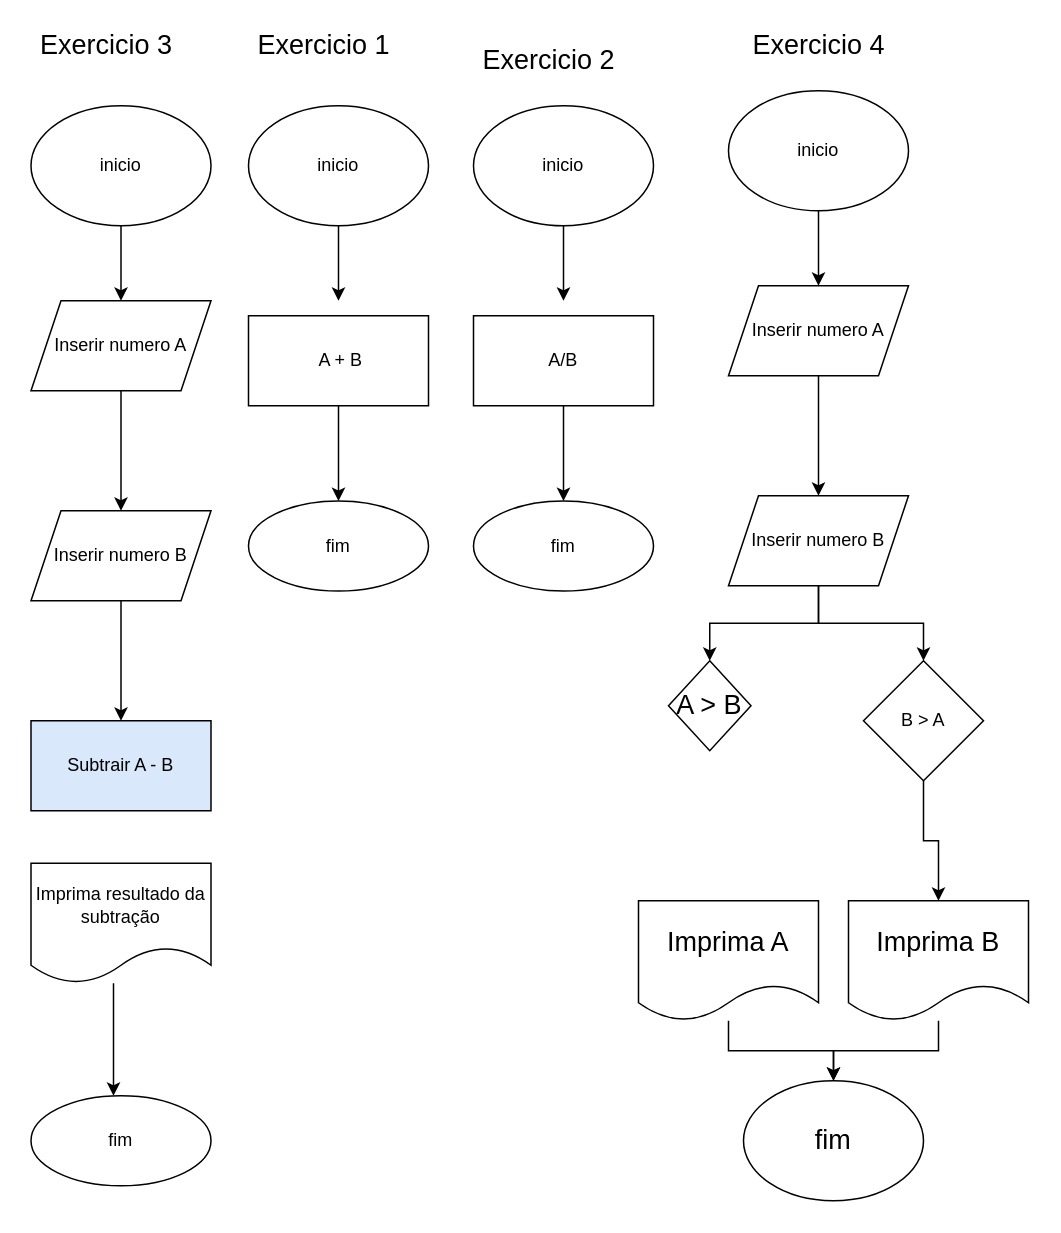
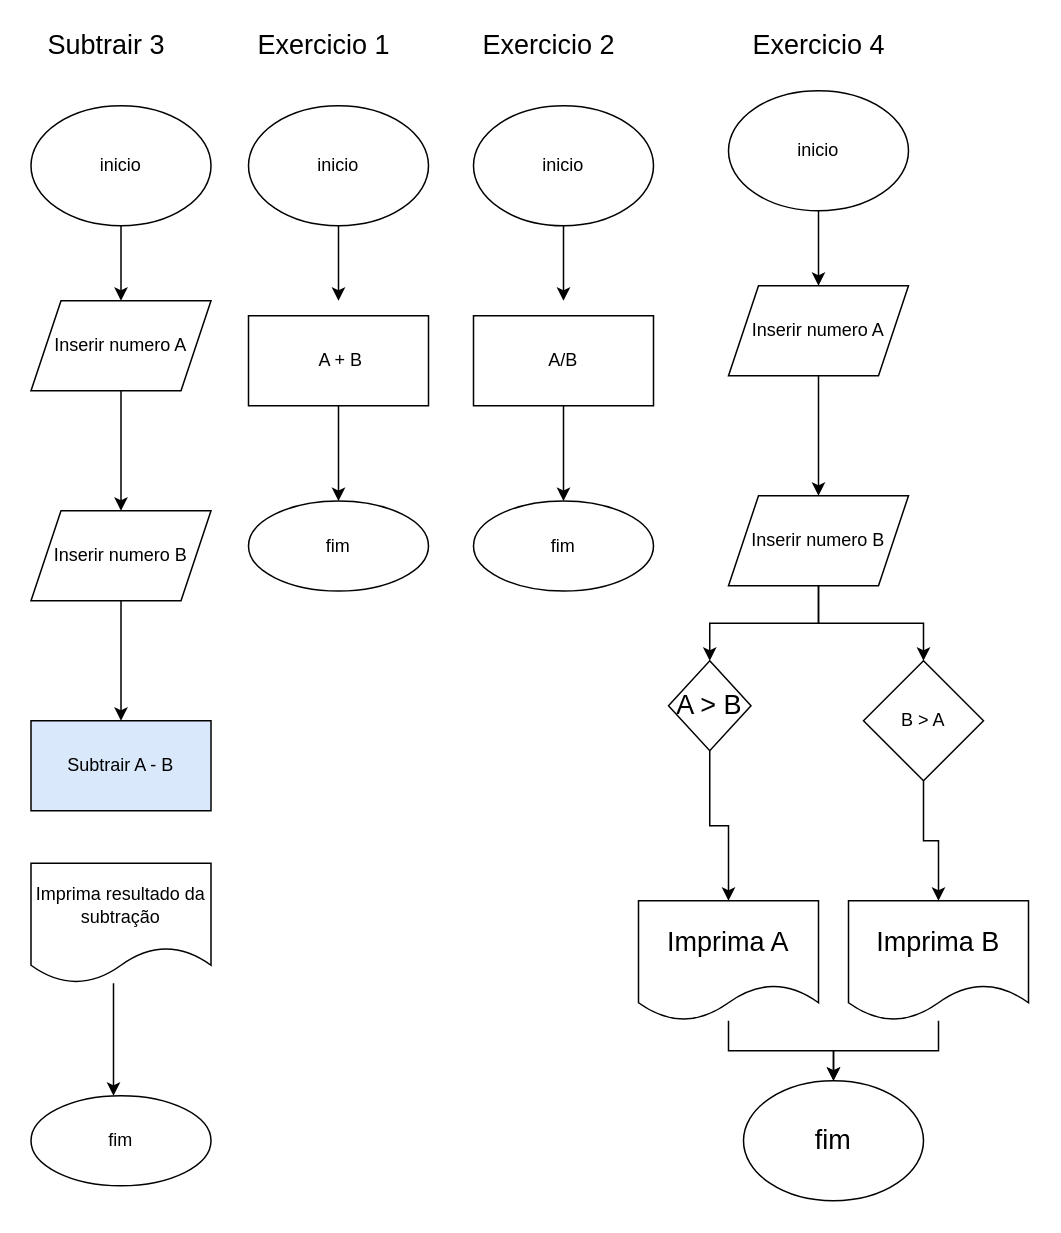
node "Exercicio 3": label "Exercicio 3" -> "Subtrair 3"
node "Exercicio 2": moved (548, 61) -> (548, 46)
edge "A > B" -> "Imprima A": added
